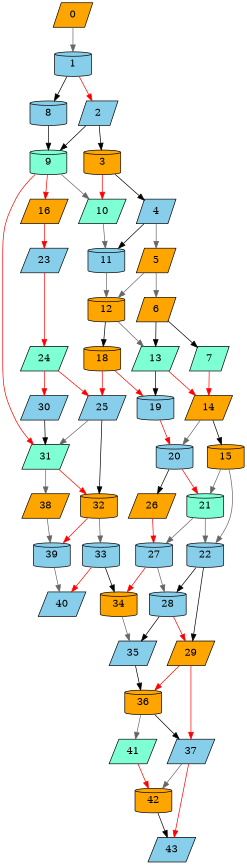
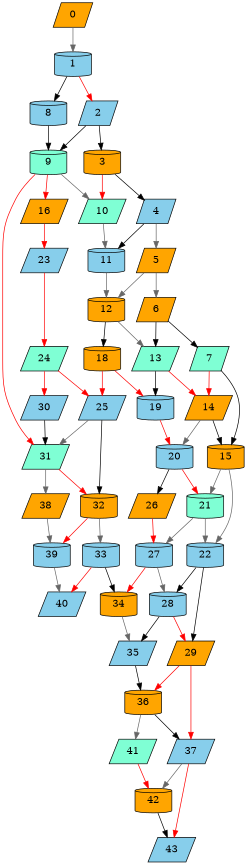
edge "7" -> "15": added
